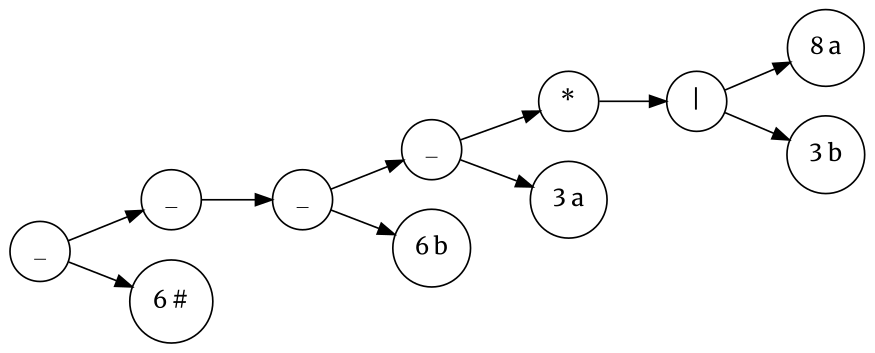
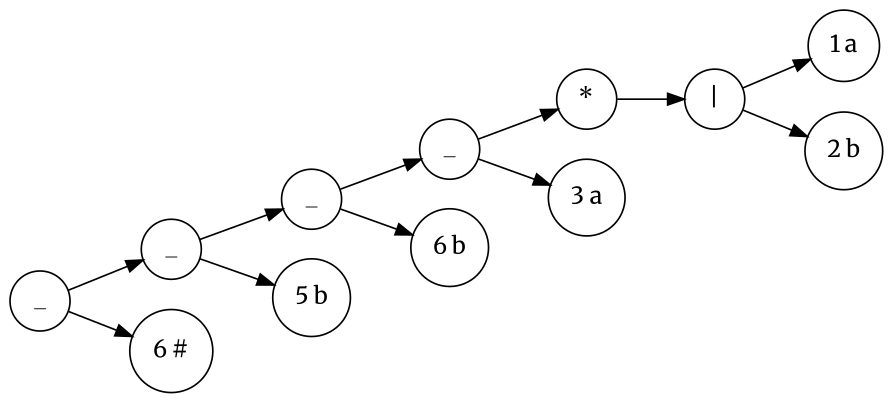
node "8 a": label "8 a" -> "1 a"
node "3 b": label "3 b" -> "2 b"
node "5 b": added
